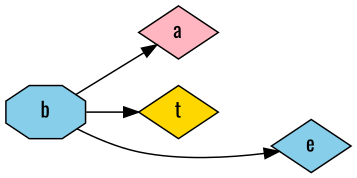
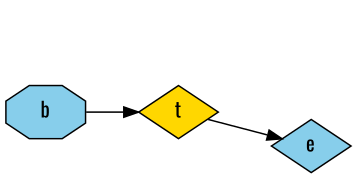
node "a": removed
edge "b" -> "e": now "t" -> "e"
